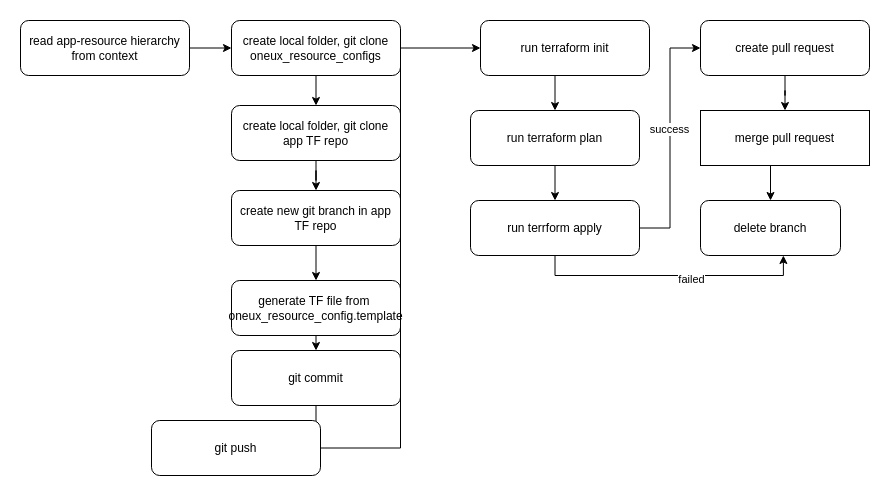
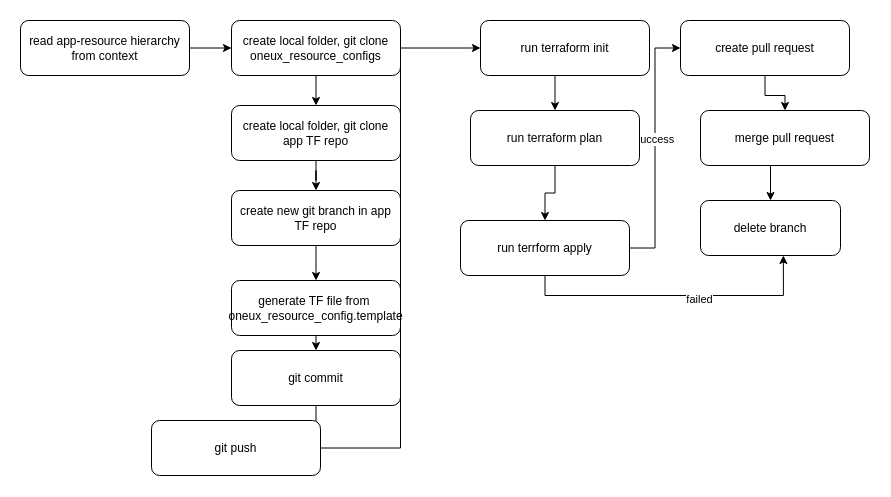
node "create pull request": moved (785, 48) -> (765, 48)
node "merge pull request": shape rectangle -> rounded rectangle
node "run terrform apply": moved (555, 228) -> (545, 248)
